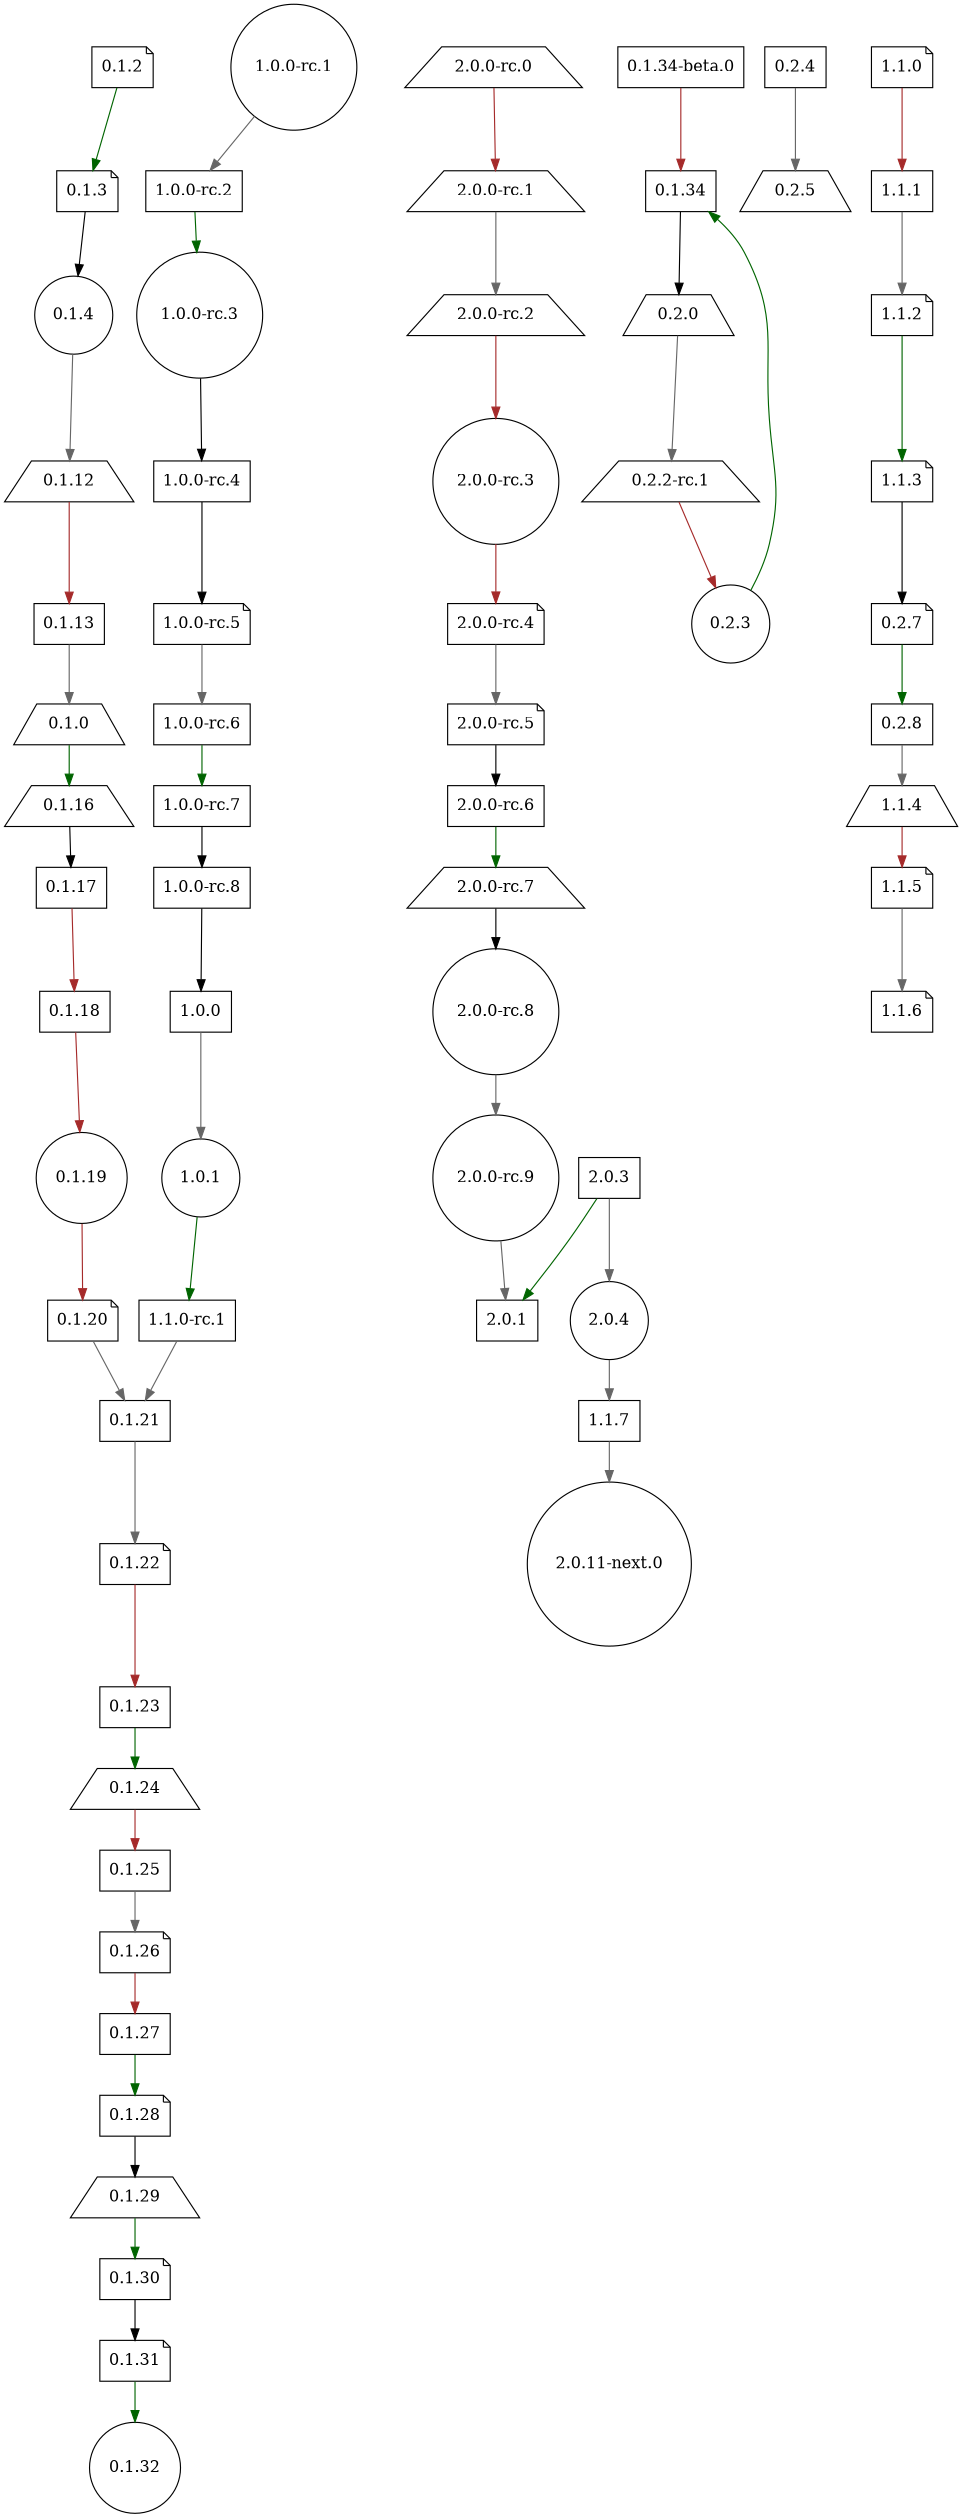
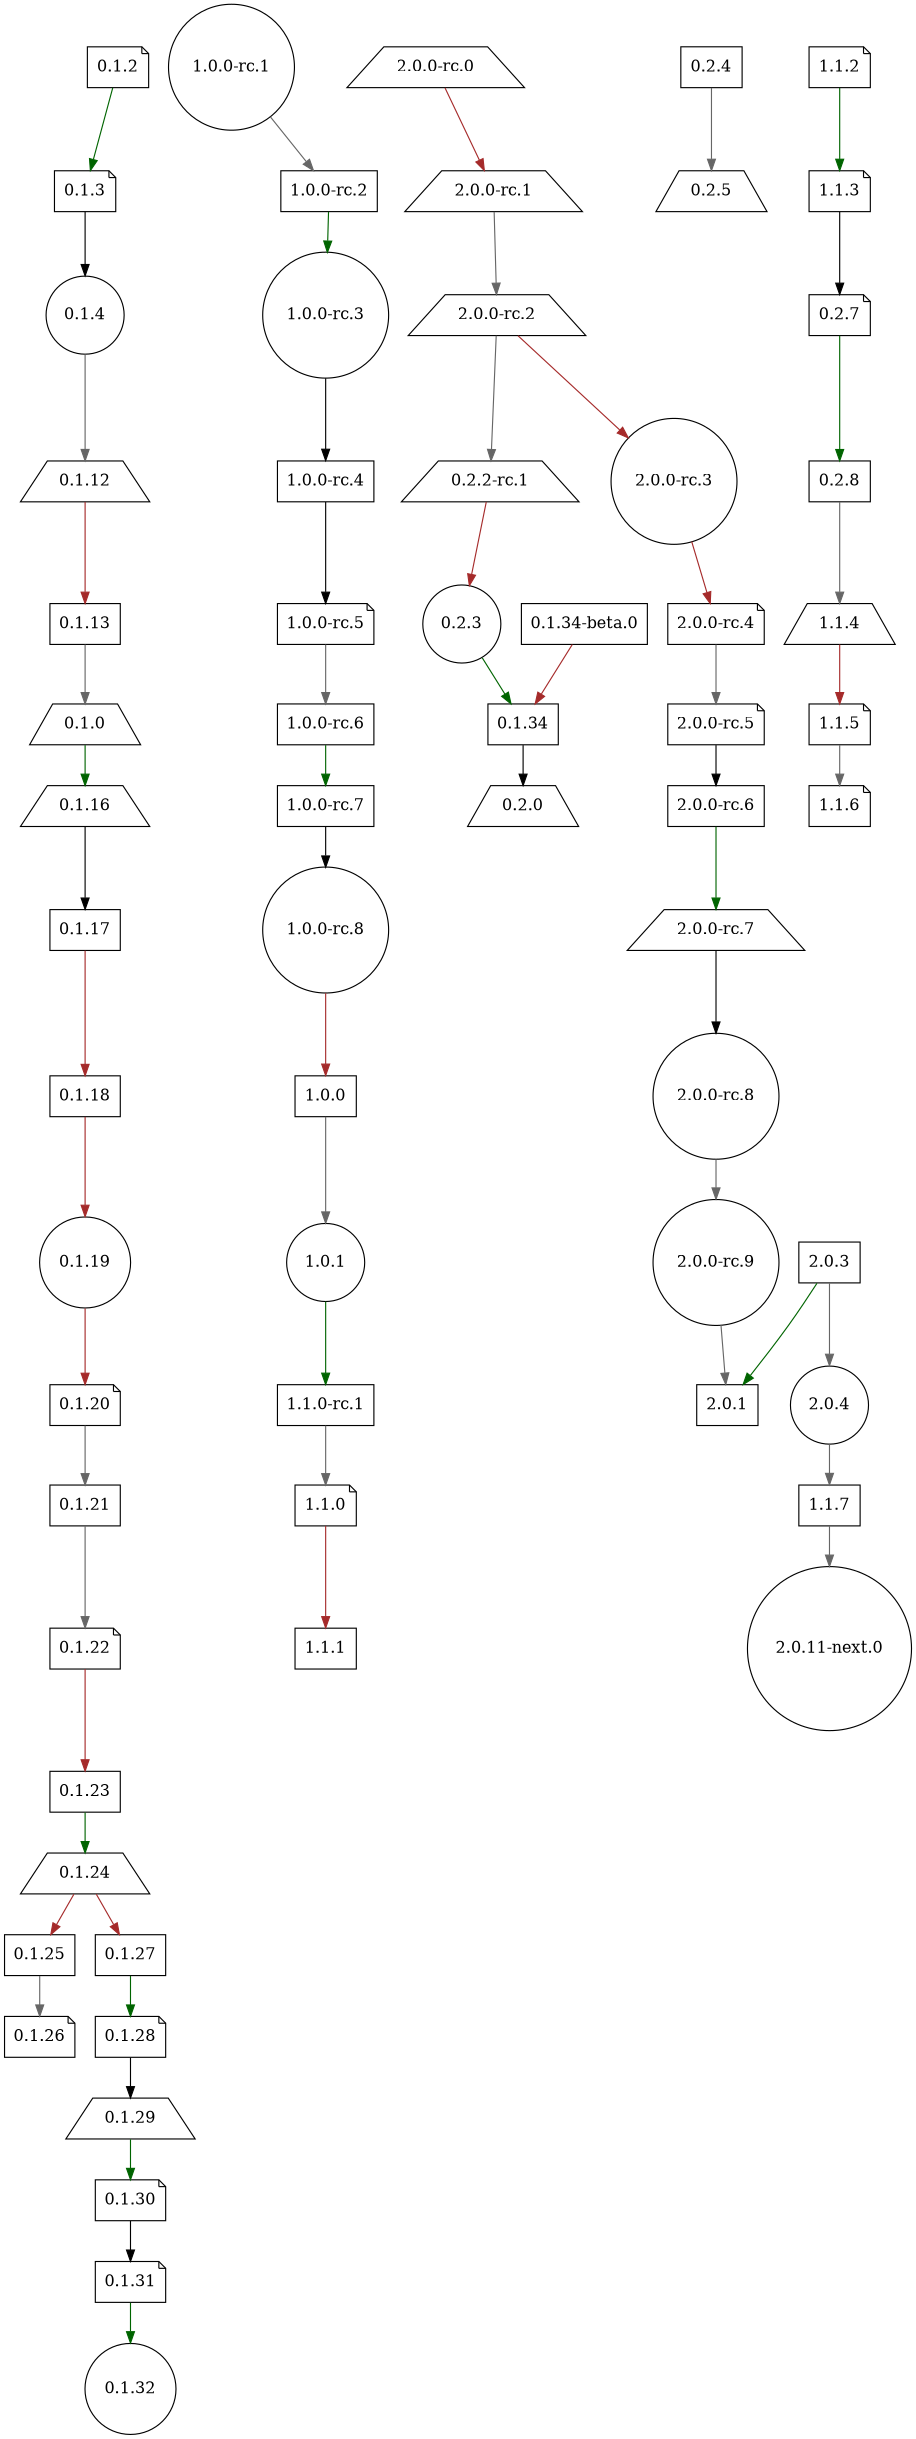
edge "1.1.1" -> "1.1.2": removed
edge "0.2.0" -> "0.2.2-rc.1": now "2.0.0-rc.2" -> "0.2.2-rc.1"
node "1.0.0-rc.8": shape box -> circle
edge "1.0.0-rc.8" -> "1.0.0": color black -> brown
edge "1.1.0-rc.1" -> "0.1.21": now "1.1.0-rc.1" -> "1.1.0"
edge "0.1.26" -> "0.1.27": now "0.1.24" -> "0.1.27"
